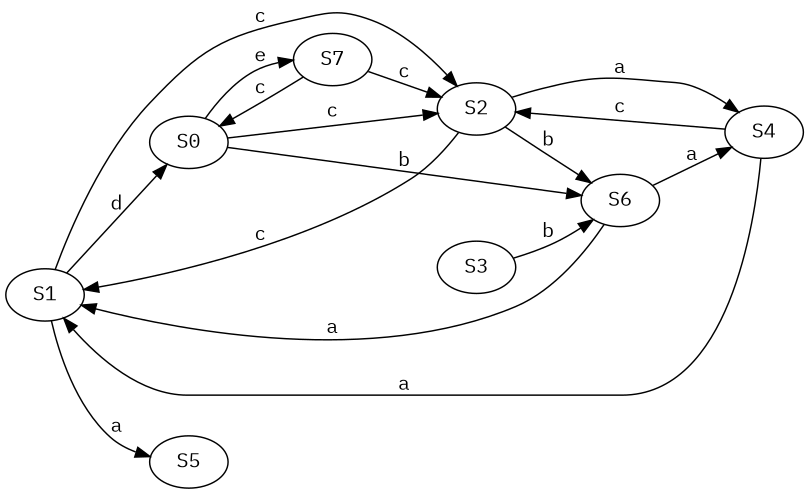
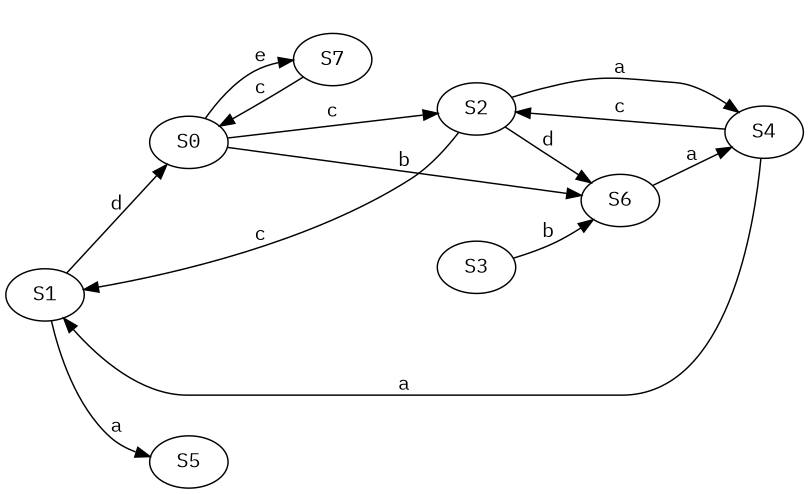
edge "S1" -> "S2": removed, label "c"
edge "S7" -> "S2": removed, label "c"
edge "S2" -> "S6": label "b" -> "d"
edge "S6" -> "S1": removed, label "a"
